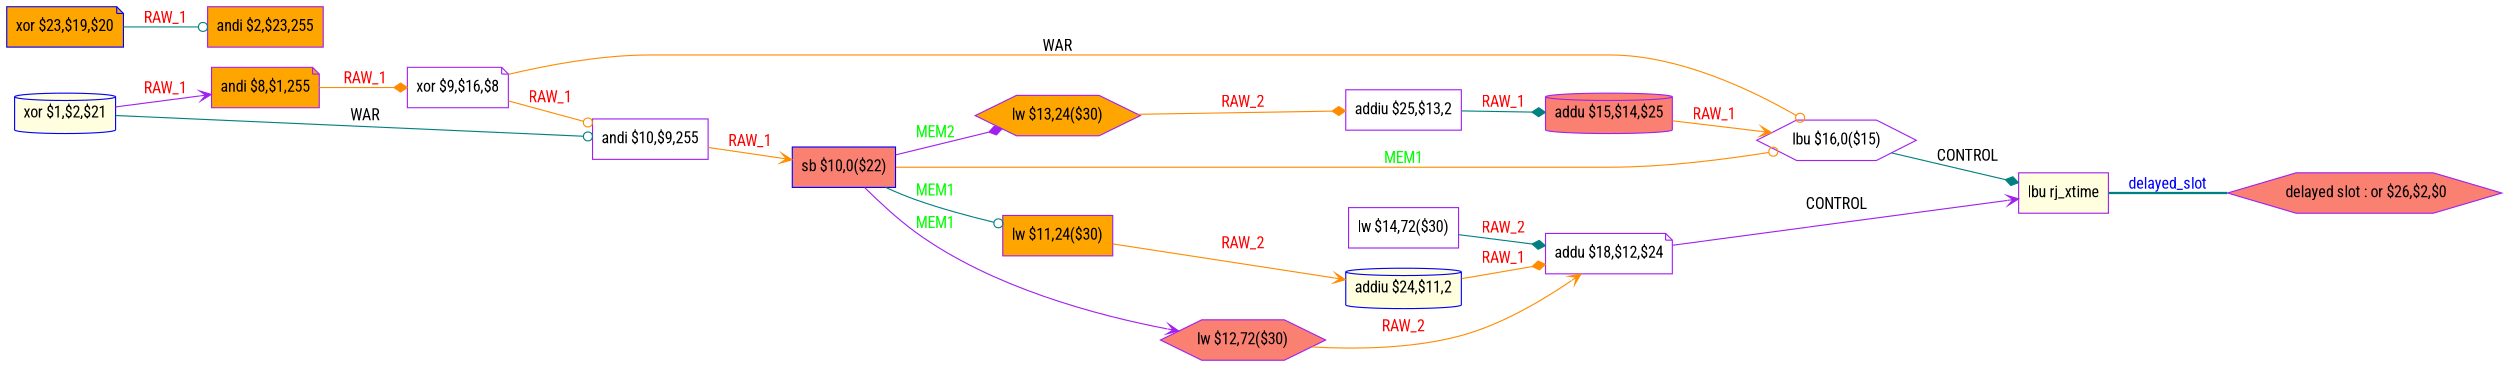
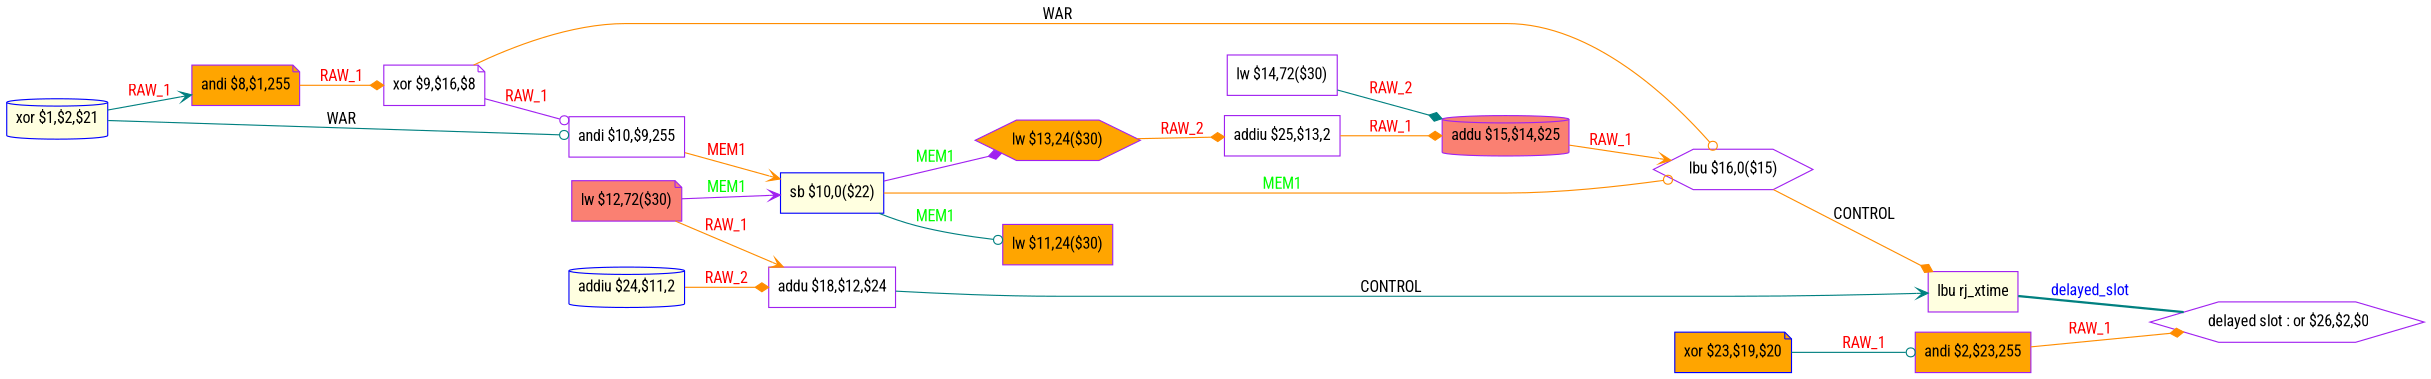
edge "xor $1,$2,$21" -> "andi $8,$1,255": color purple -> teal
edge "xor $9,$16,$8" -> "andi $10,$9,255": color darkorange -> purple
edge "addiu $25,$13,2" -> "addu $15,$14,$25": color teal -> darkorange
edge "sb $10,0($22)" -> "lw $13,24($30)": label "MEM2" -> "MEM1"
edge "andi $10,$9,255" -> "sb $10,0($22)": label "RAW_1" -> "MEM1"
edge "lbu $16,0($15)" -> "lbu rj_xtime": color teal -> darkorange
node "sb $10,0($22)": fillcolor salmon -> lightyellow
node "delayed slot : or $26,$2,$0": fillcolor salmon -> white
edge "addu $18,$12,$24" -> "lbu rj_xtime": color purple -> teal
edge "lw $14,72($30)" -> "addu $18,$12,$24": now "lw $14,72($30)" -> "addu $15,$14,$25"
node "addu $18,$12,$24": shape note -> box
edge "addiu $24,$11,2" -> "addu $18,$12,$24": label "RAW_1" -> "RAW_2"
edge "lw $11,24($30)" -> "addiu $24,$11,2": removed, label "RAW_2"
edge "sb $10,0($22)" -> "lw $12,72($30)": reversed
edge "lw $12,72($30)" -> "addu $18,$12,$24": label "RAW_2" -> "RAW_1"
node "lw $12,72($30)": shape hexagon -> note
edge "andi $2,$23,255" -> "delayed slot : or $26,$2,$0": added, label "RAW_1"
